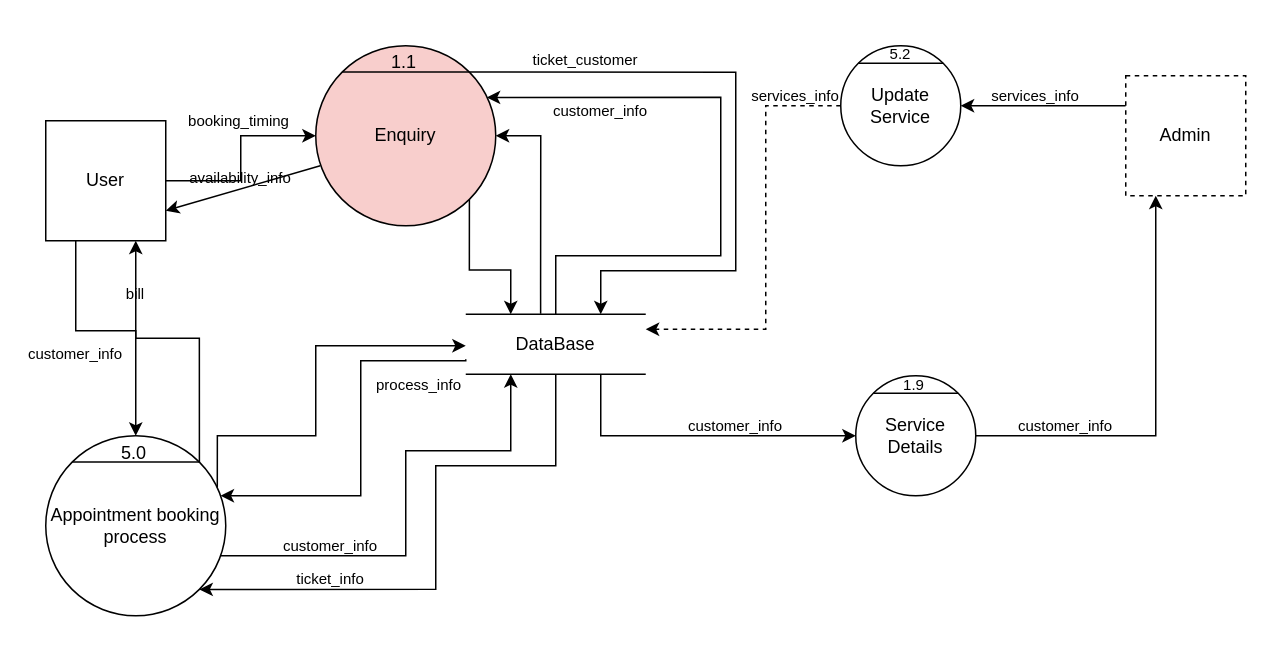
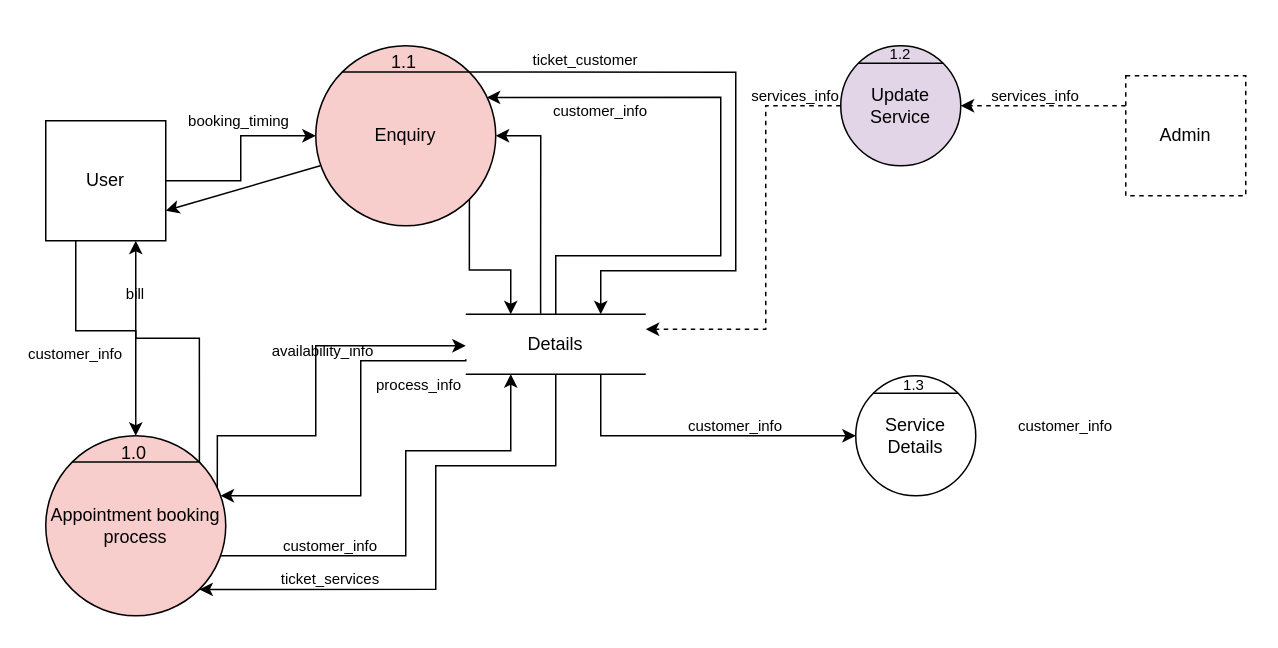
node "5.2": label "5.2" -> "1.2"
node "Update Service": fillcolor #ffffff -> #e1d5e7
edge "Admin" -> "Update Service": style solid -> dashed
node "availability_info": moved (241, 178) -> (323, 350)
node "DataBase": label "DataBase" -> "Details"
node "1.9": label "1.9" -> "1.3"
edge "Service Details" -> "Admin": removed
node "5.0": label "5.0" -> "1.0"
node "Appointment booking process": fillcolor #ffffff -> #f8cecc
node "ticket_info": label "ticket_info" -> "ticket_services"
